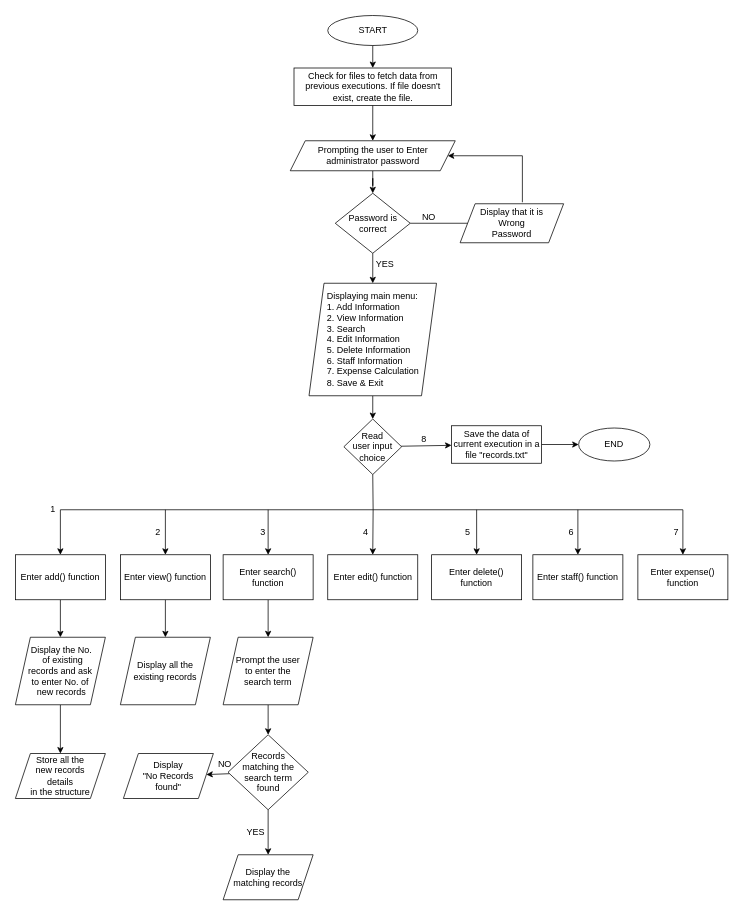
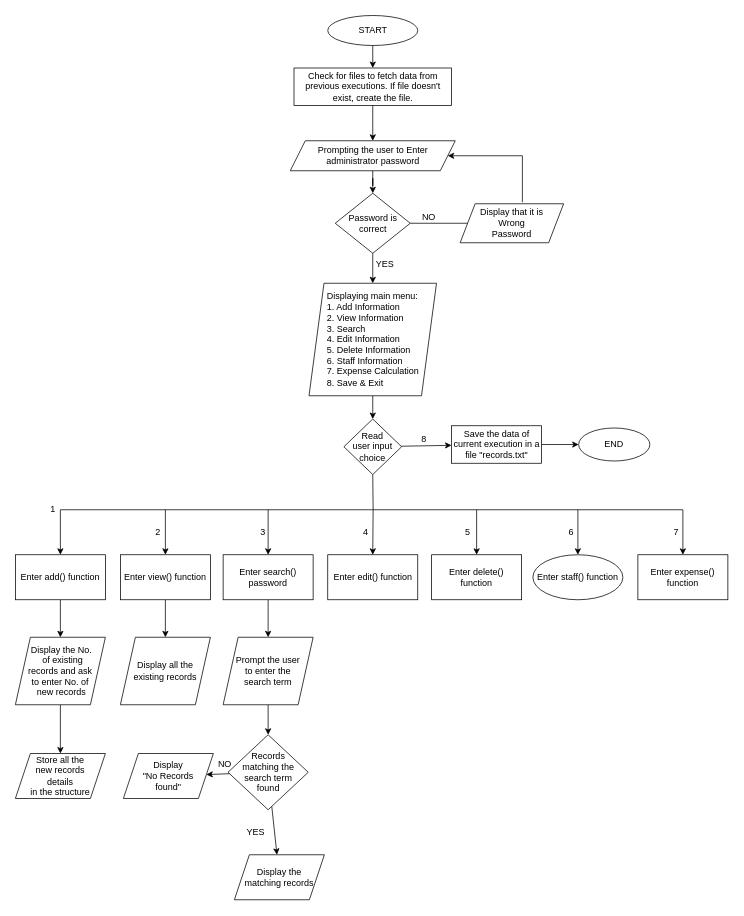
node "Enter search() function": label "Enter search() function" -> "Enter search() password"
node "Enter staff() function": shape rectangle -> ellipse
node "Display the matching records": moved (268, 877) -> (279, 877)
